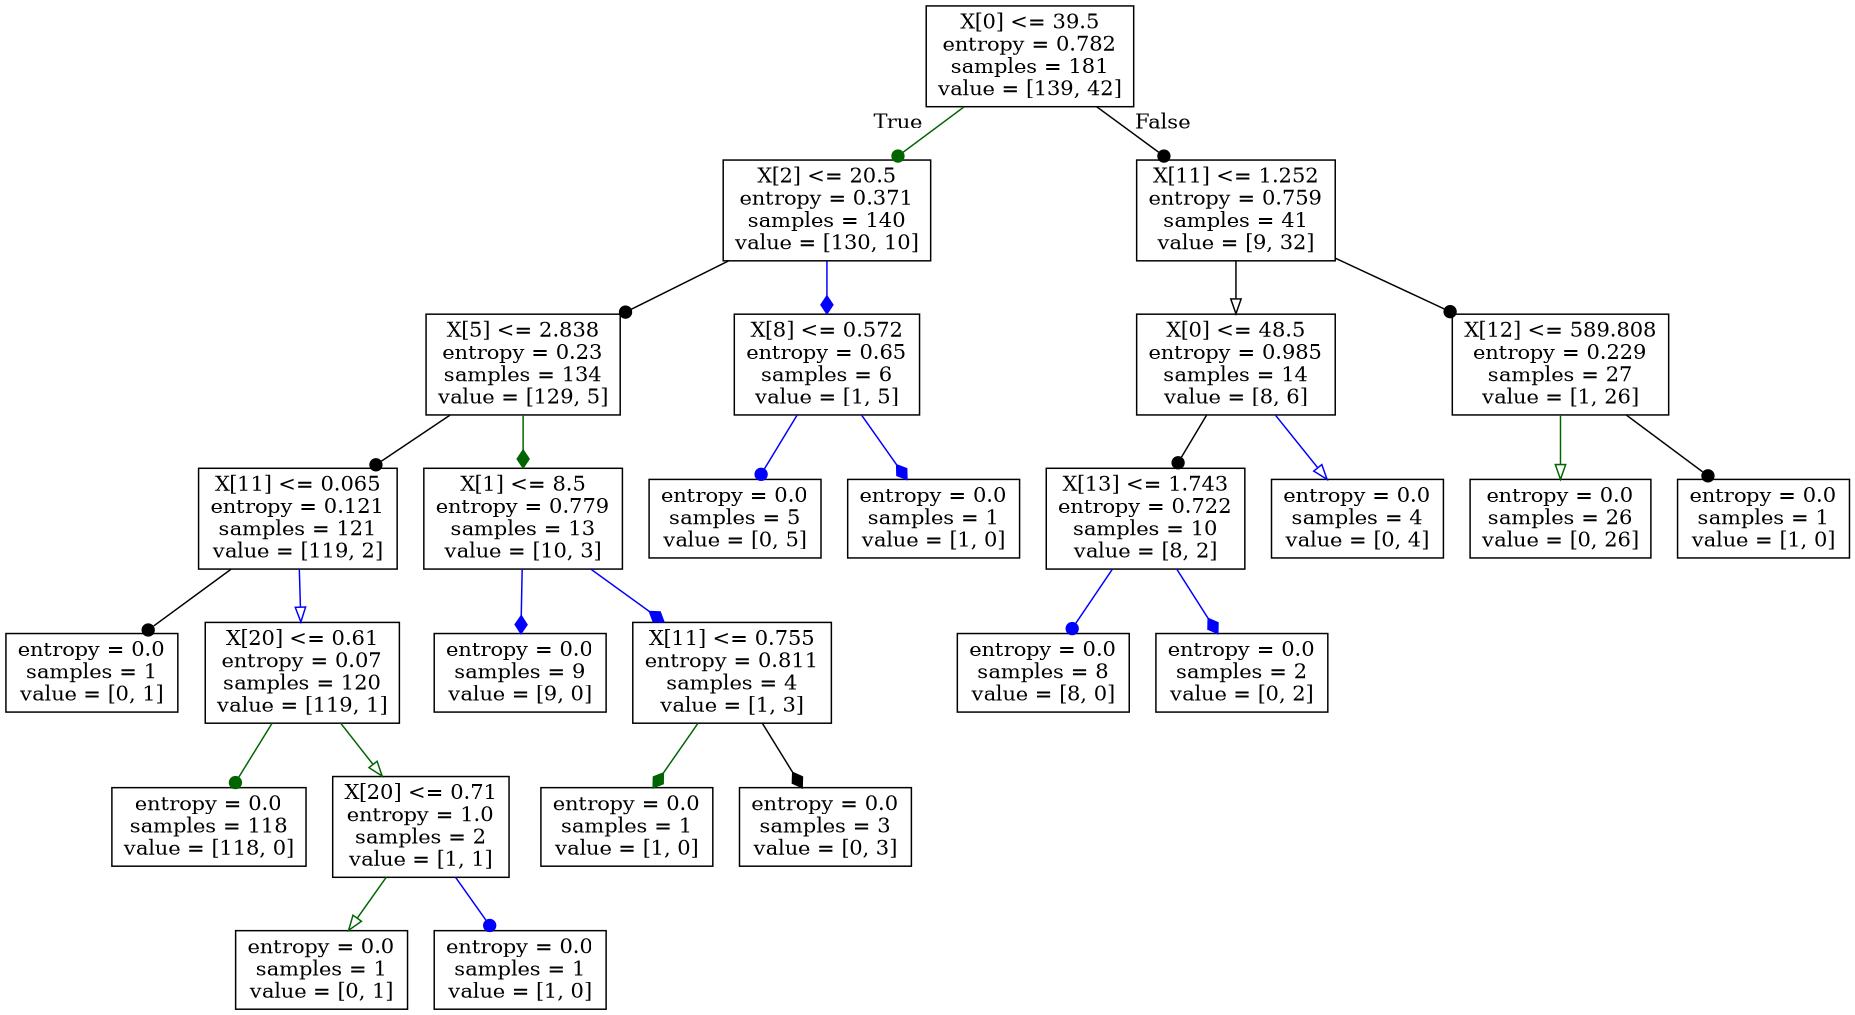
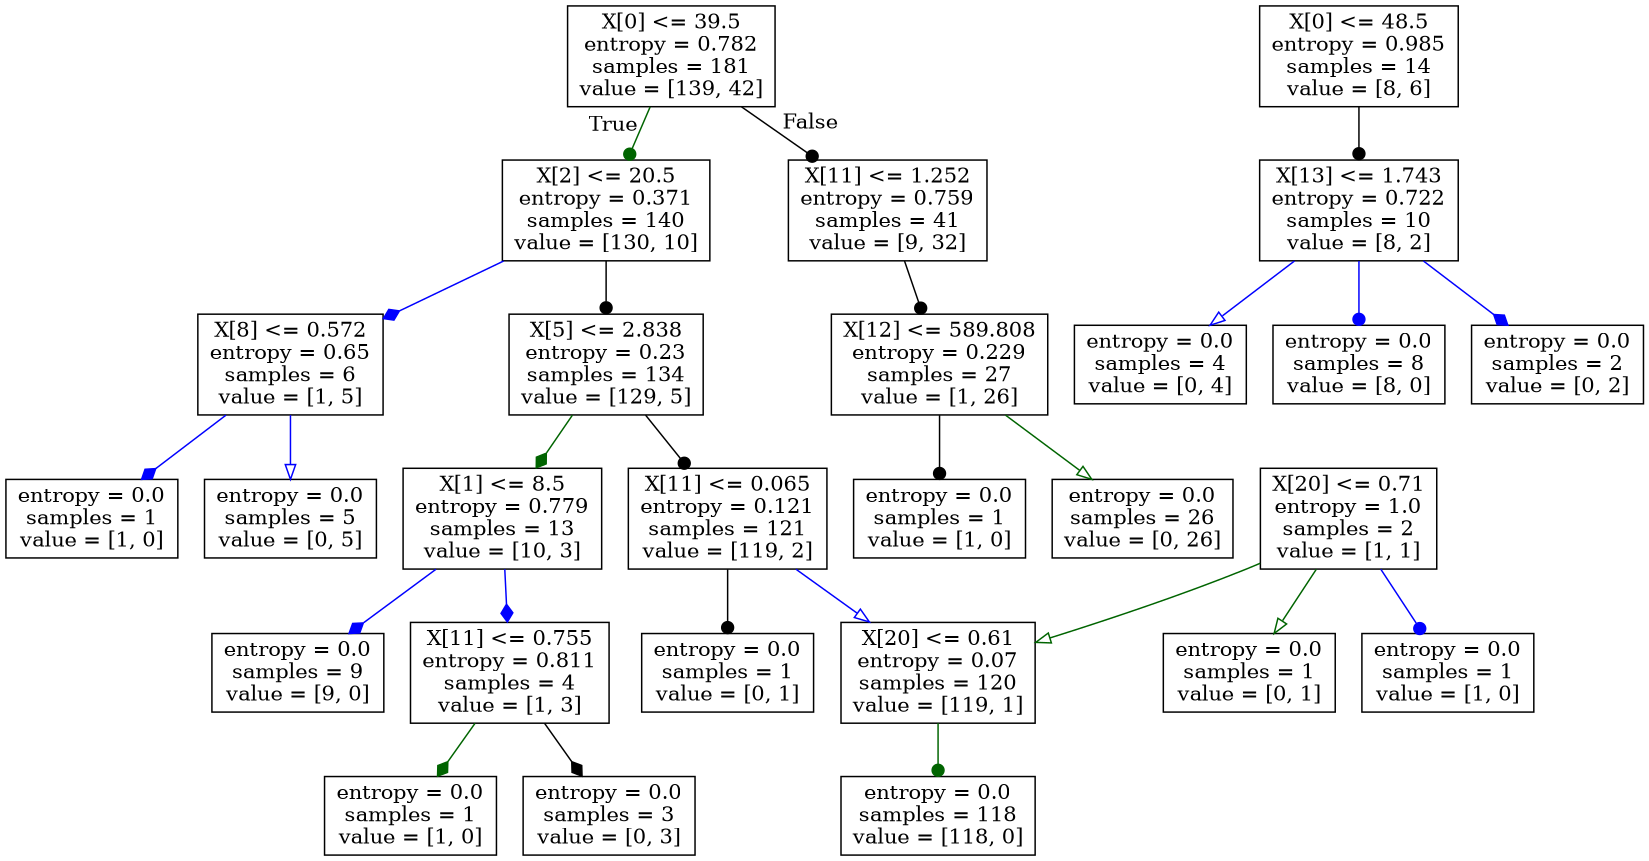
edge "X[11] <= 1.252 entropy = 0.759 samples = 41 value = [9, 32]" -> "X[0] <= 48.5 entropy = 0.985 samples = 14 value = [8, 6]": removed
edge "X[0] <= 48.5 entropy = 0.985 samples = 14 value = [8, 6]" -> "entropy = 0.0 samples = 4 value = [0, 4]": now "X[13] <= 1.743 entropy = 0.722 samples = 10 value = [8, 2]" -> "entropy = 0.0 samples = 4 value = [0, 4]"
edge "X[8] <= 0.572 entropy = 0.65 samples = 6 value = [1, 5]" -> "entropy = 0.0 samples = 5 value = [0, 5]": arrowhead dot -> onormal
edge "X[20] <= 0.61 entropy = 0.07 samples = 120 value = [119, 1]" -> "X[20] <= 0.71 entropy = 1.0 samples = 2 value = [1, 1]": reversed
